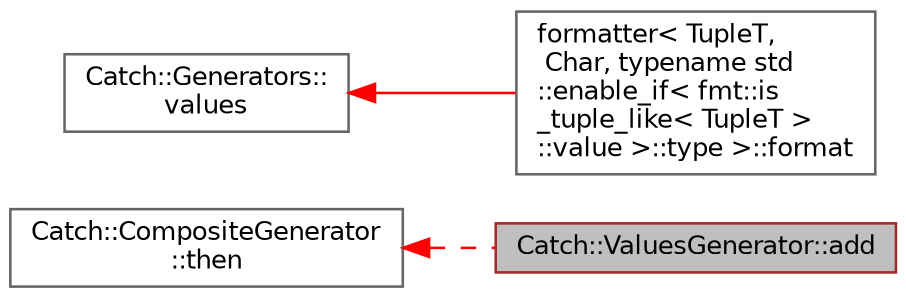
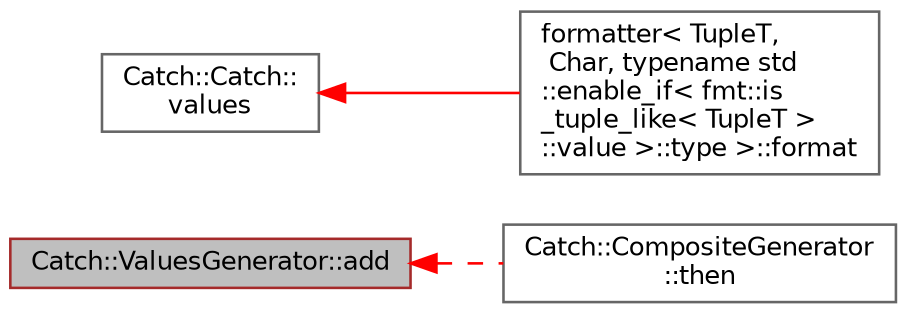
node "Catch::Generators:: values": label "Catch::Generators:: values" -> "Catch::Catch:: values"
edge "Catch::ValuesGenerator::add" -> "Catch::CompositeGenerator ::then": reversed
